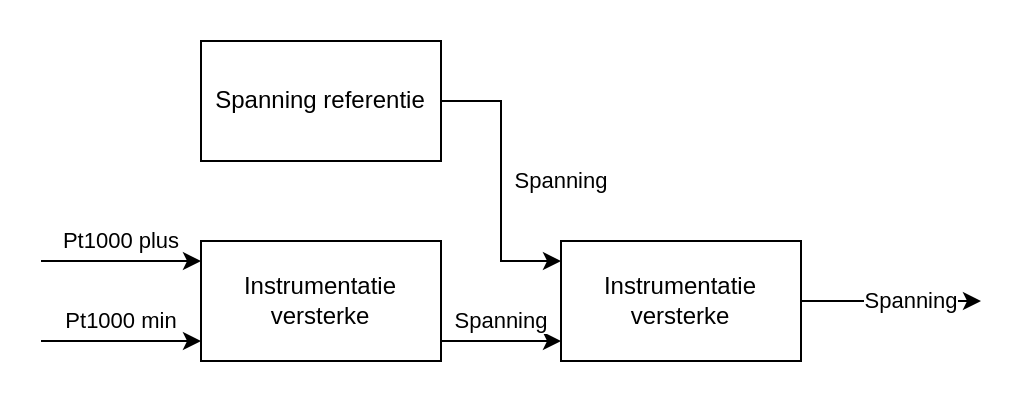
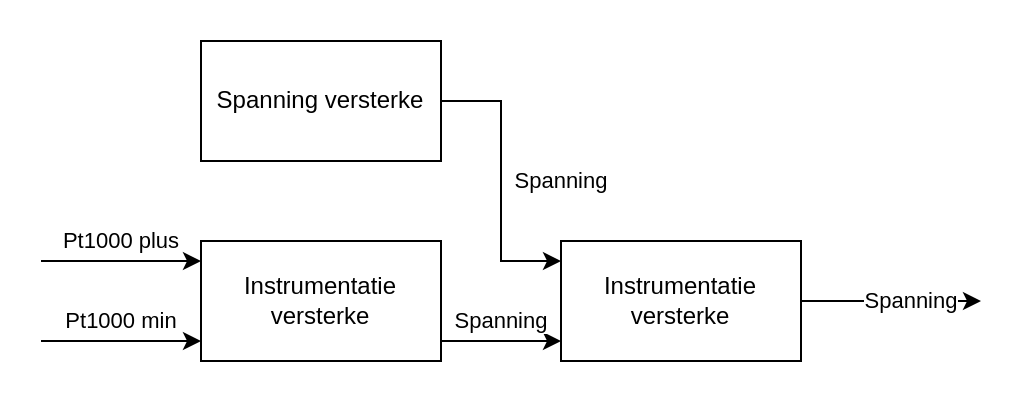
node "Spanning referentie": label "Spanning referentie" -> "Spanning versterke"
